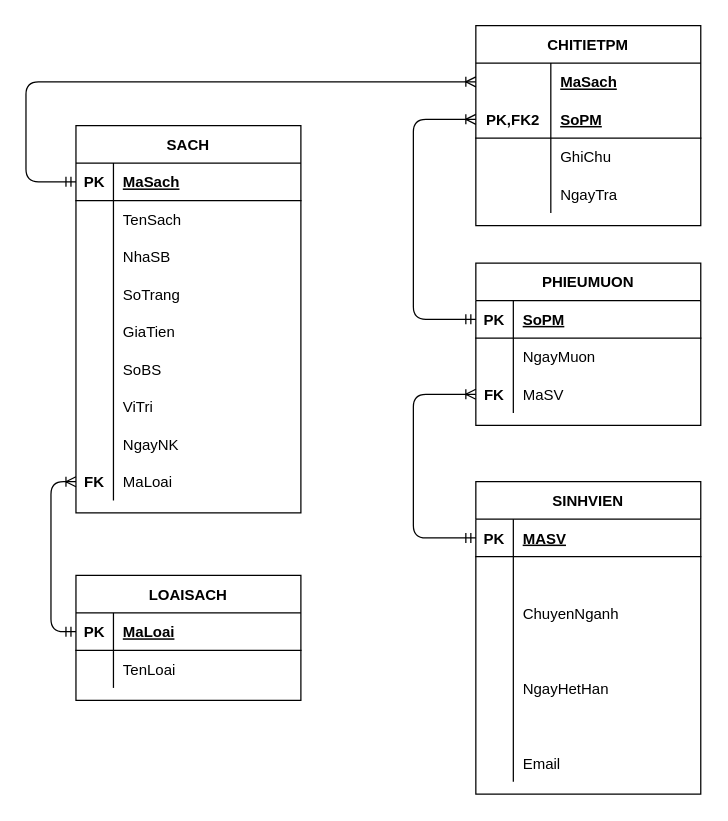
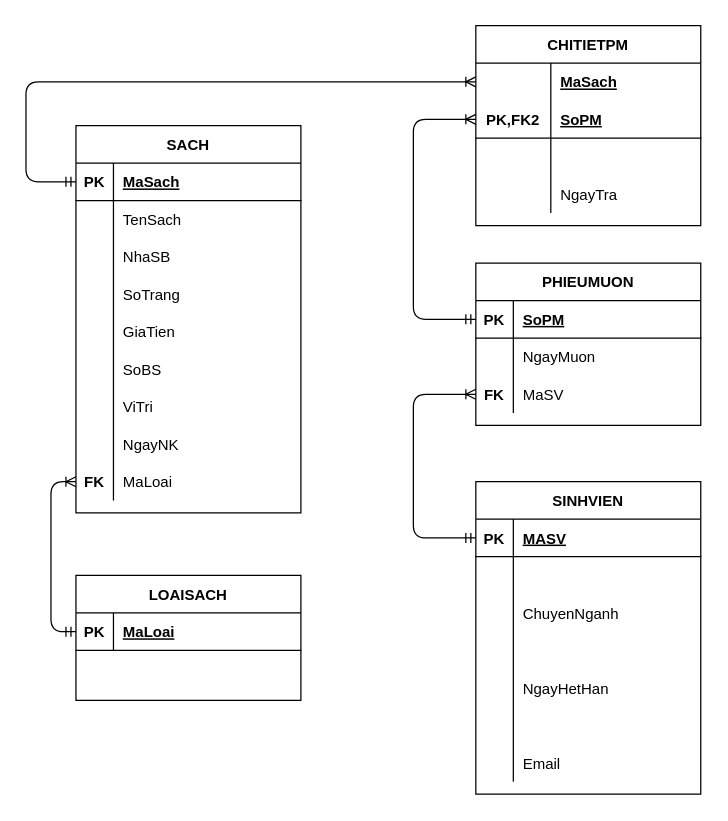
node "GhiChu": removed
node "TenLoai": removed
